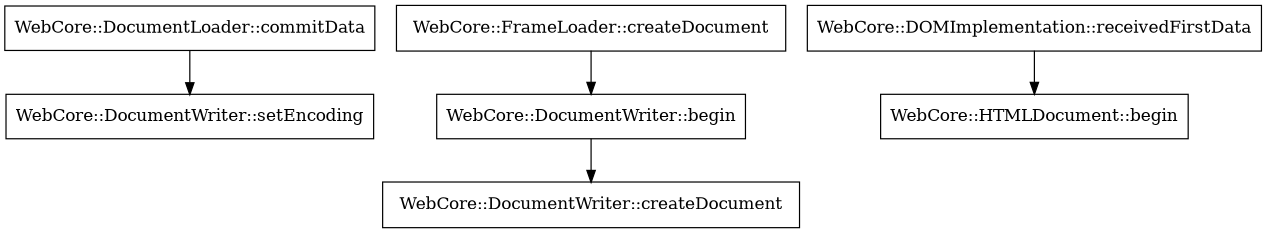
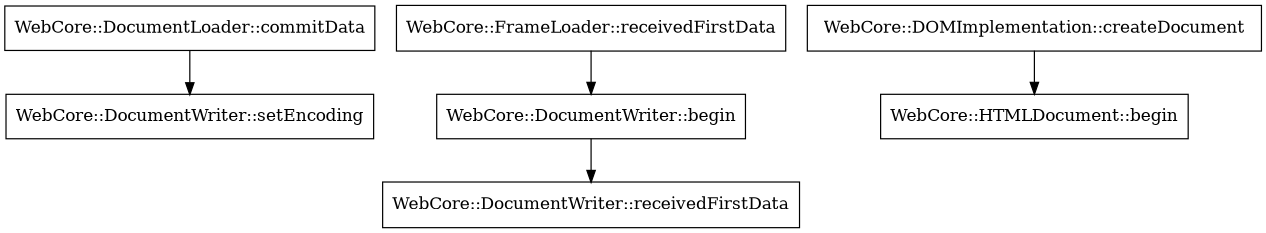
node "WebCore::FrameLoader::createDocument": label "WebCore::FrameLoader::createDocument" -> "WebCore::FrameLoader::receivedFirstData"
node "WebCore::DOMImplementation::receivedFirstData": label "WebCore::DOMImplementation::receivedFirstData" -> "WebCore::DOMImplementation::createDocument"
node "WebCore::DocumentWriter::createDocument": label "WebCore::DocumentWriter::createDocument" -> "WebCore::DocumentWriter::receivedFirstData"
